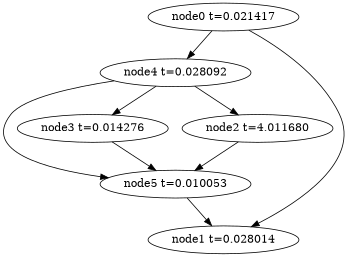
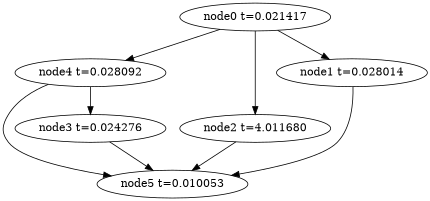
edge "node4 t=0.028092" -> "node2 t=4.011680": now "node0 t=0.021417" -> "node2 t=4.011680"
node "node3 t=0.014276": label "node3 t=0.014276" -> "node3 t=0.024276"
edge "node5 t=0.010053" -> "node1 t=0.028014": reversed
